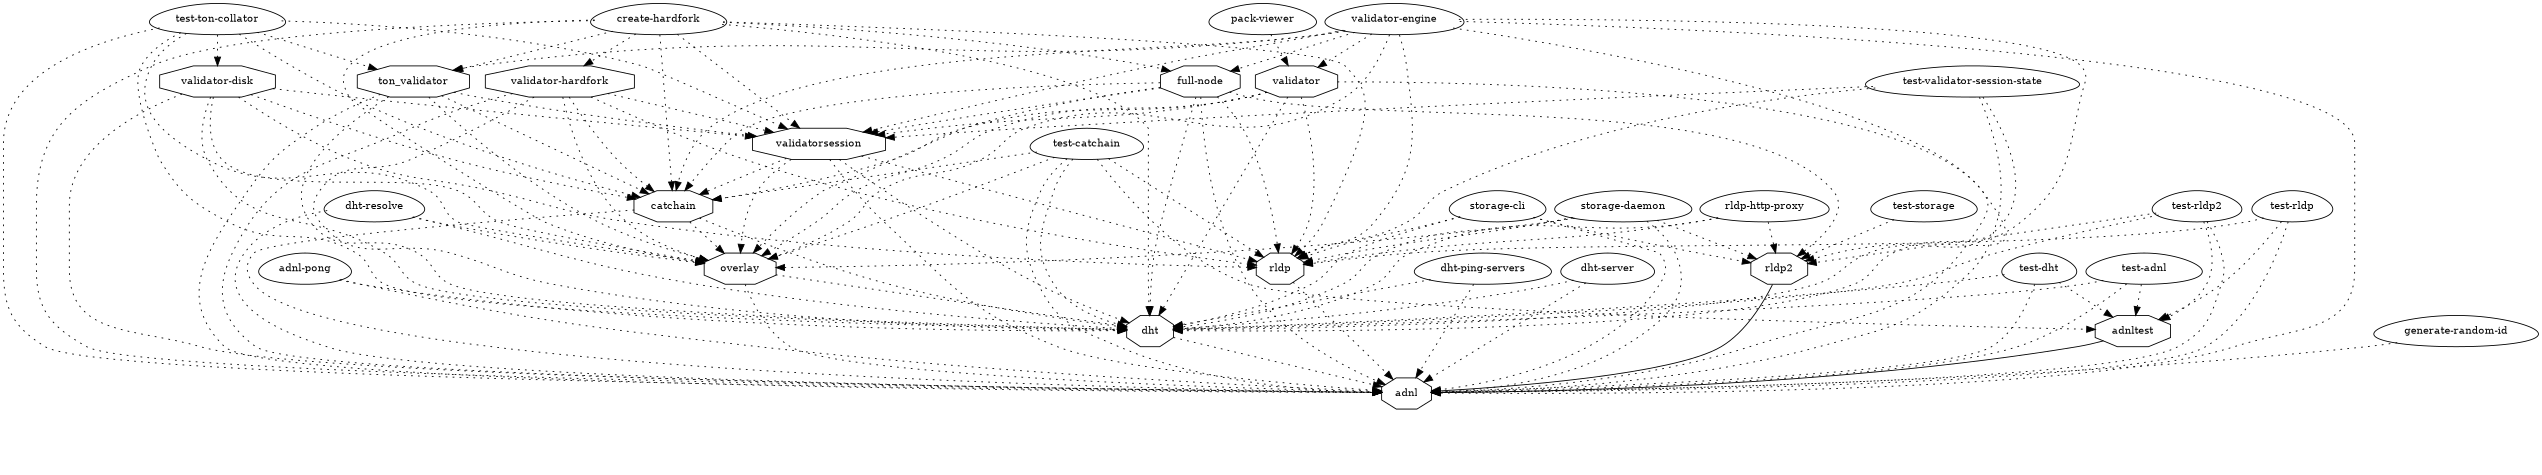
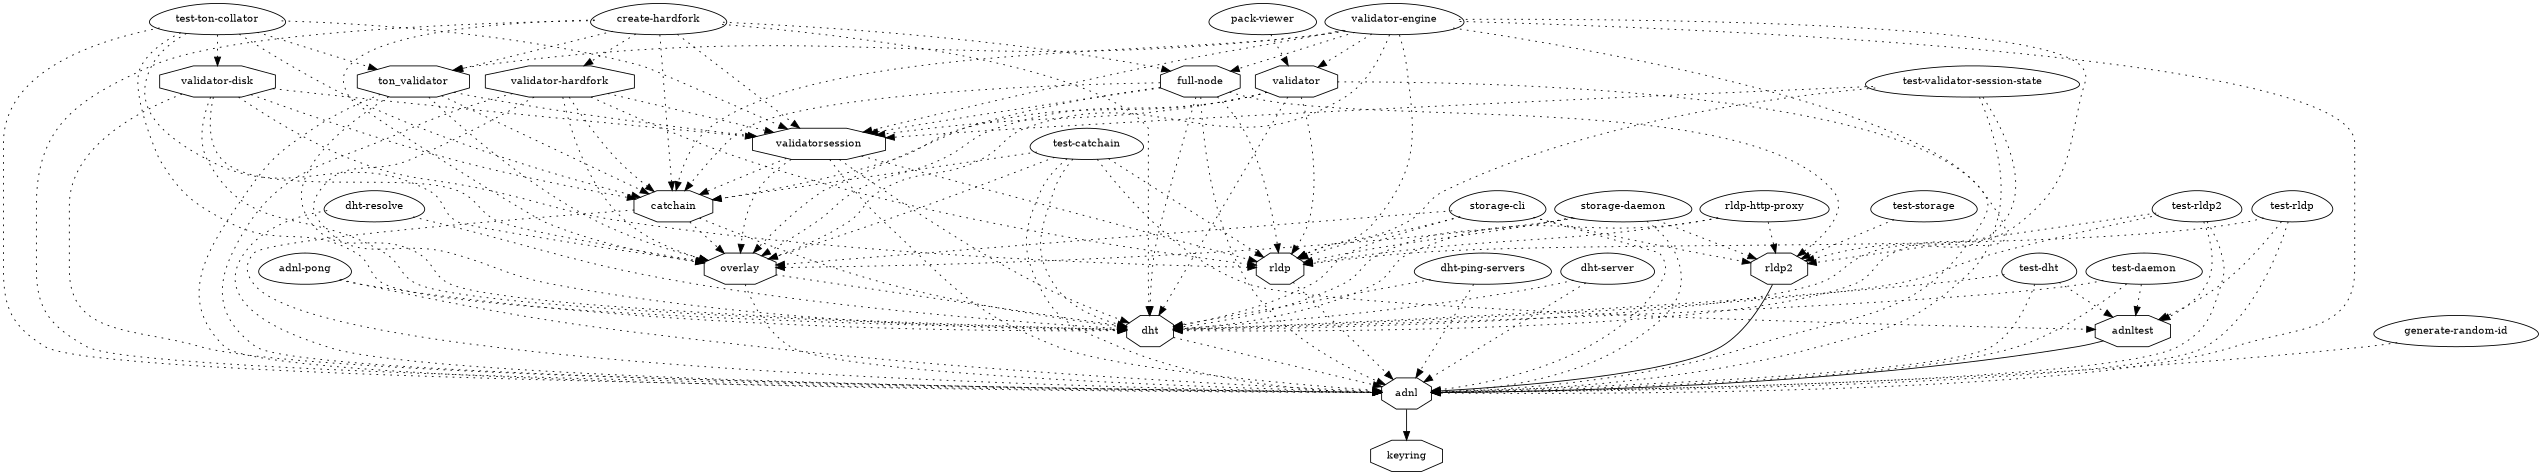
edge "create-hardfork" -> "rldp": removed
edge "dht-resolve" -> "overlay": now "storage-cli" -> "overlay"
node "test-adnl": label "test-adnl" -> "test-daemon"
node "keyring": added
